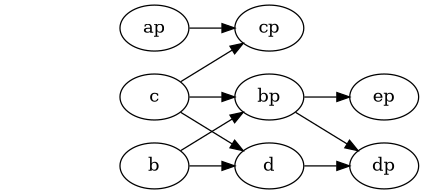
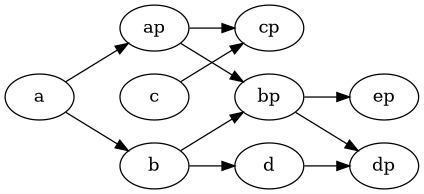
node "a": added
edge "c" -> "bp": now "ap" -> "bp"
edge "c" -> "d": removed
